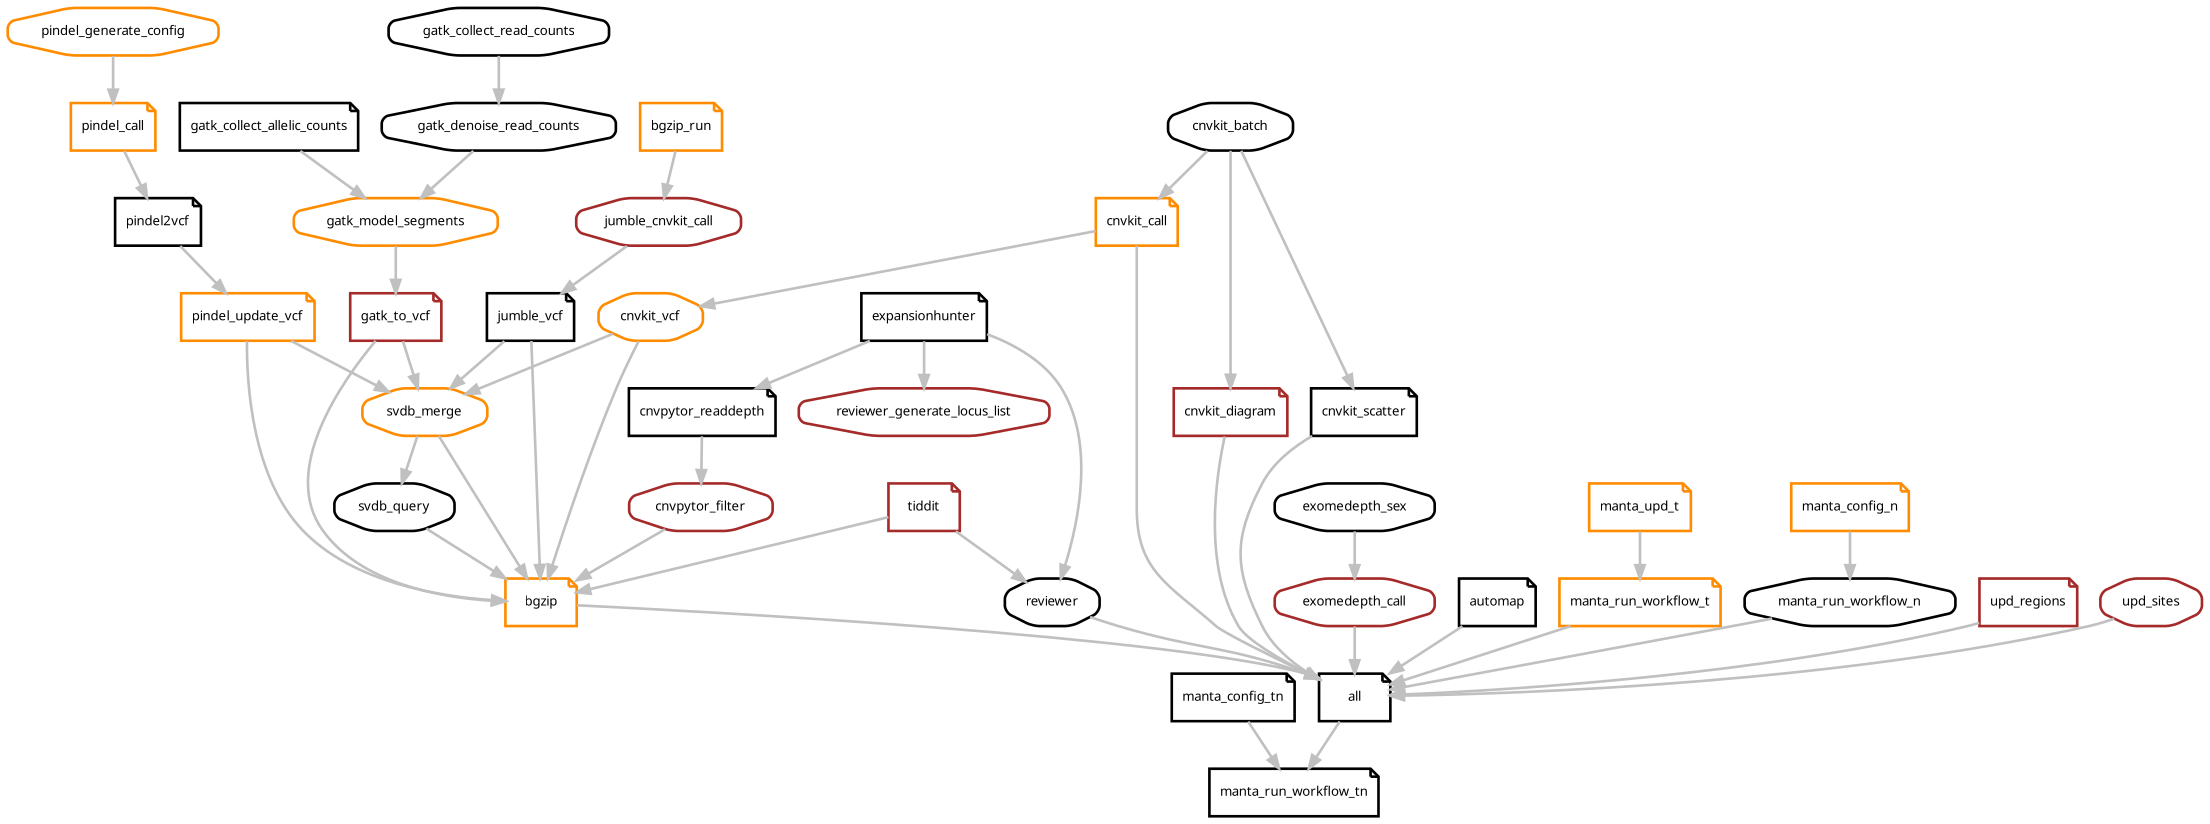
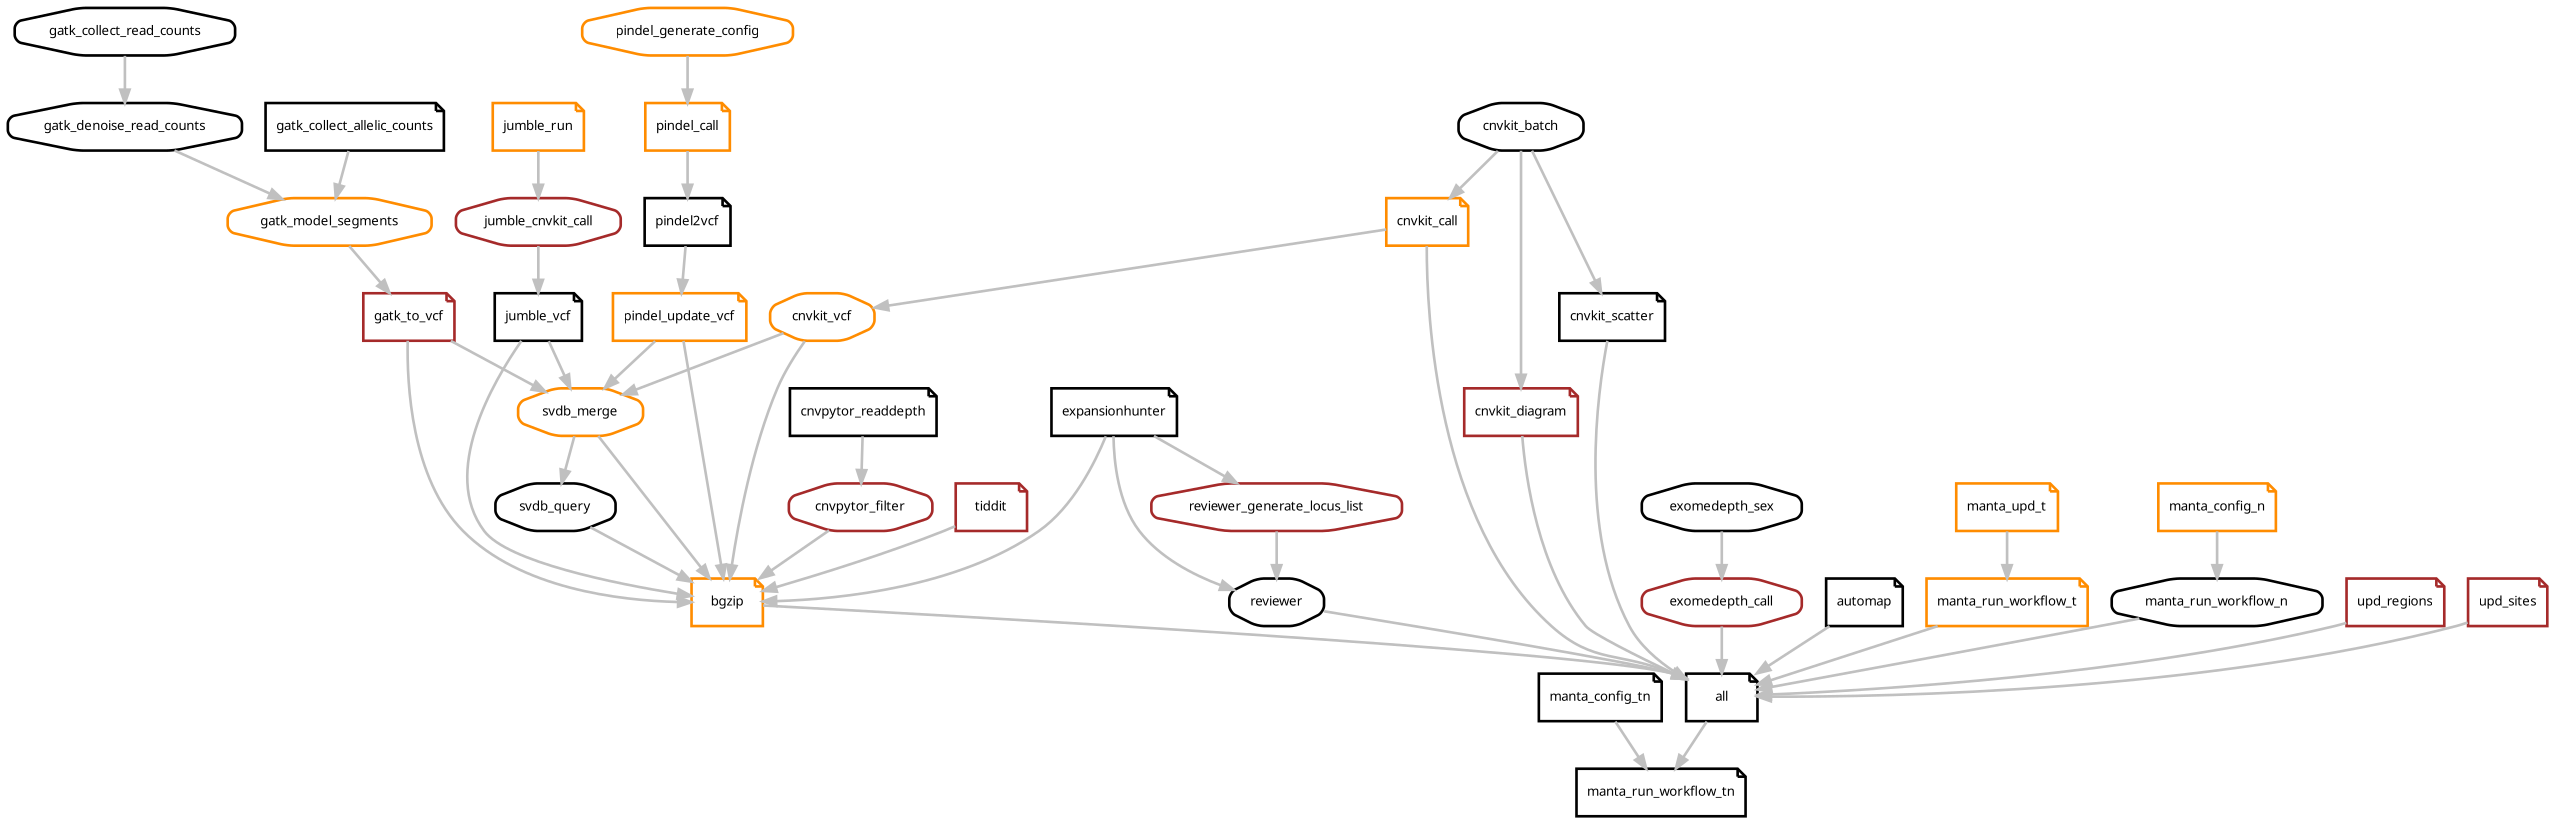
node "bgzip_run": label "bgzip_run" -> "jumble_run"
edge "expansionhunter" -> "cnvpytor_readdepth": now "expansionhunter" -> "bgzip"
edge "tiddit" -> "reviewer": now "reviewer_generate_locus_list" -> "reviewer"
node "upd_sites": shape octagon -> note
